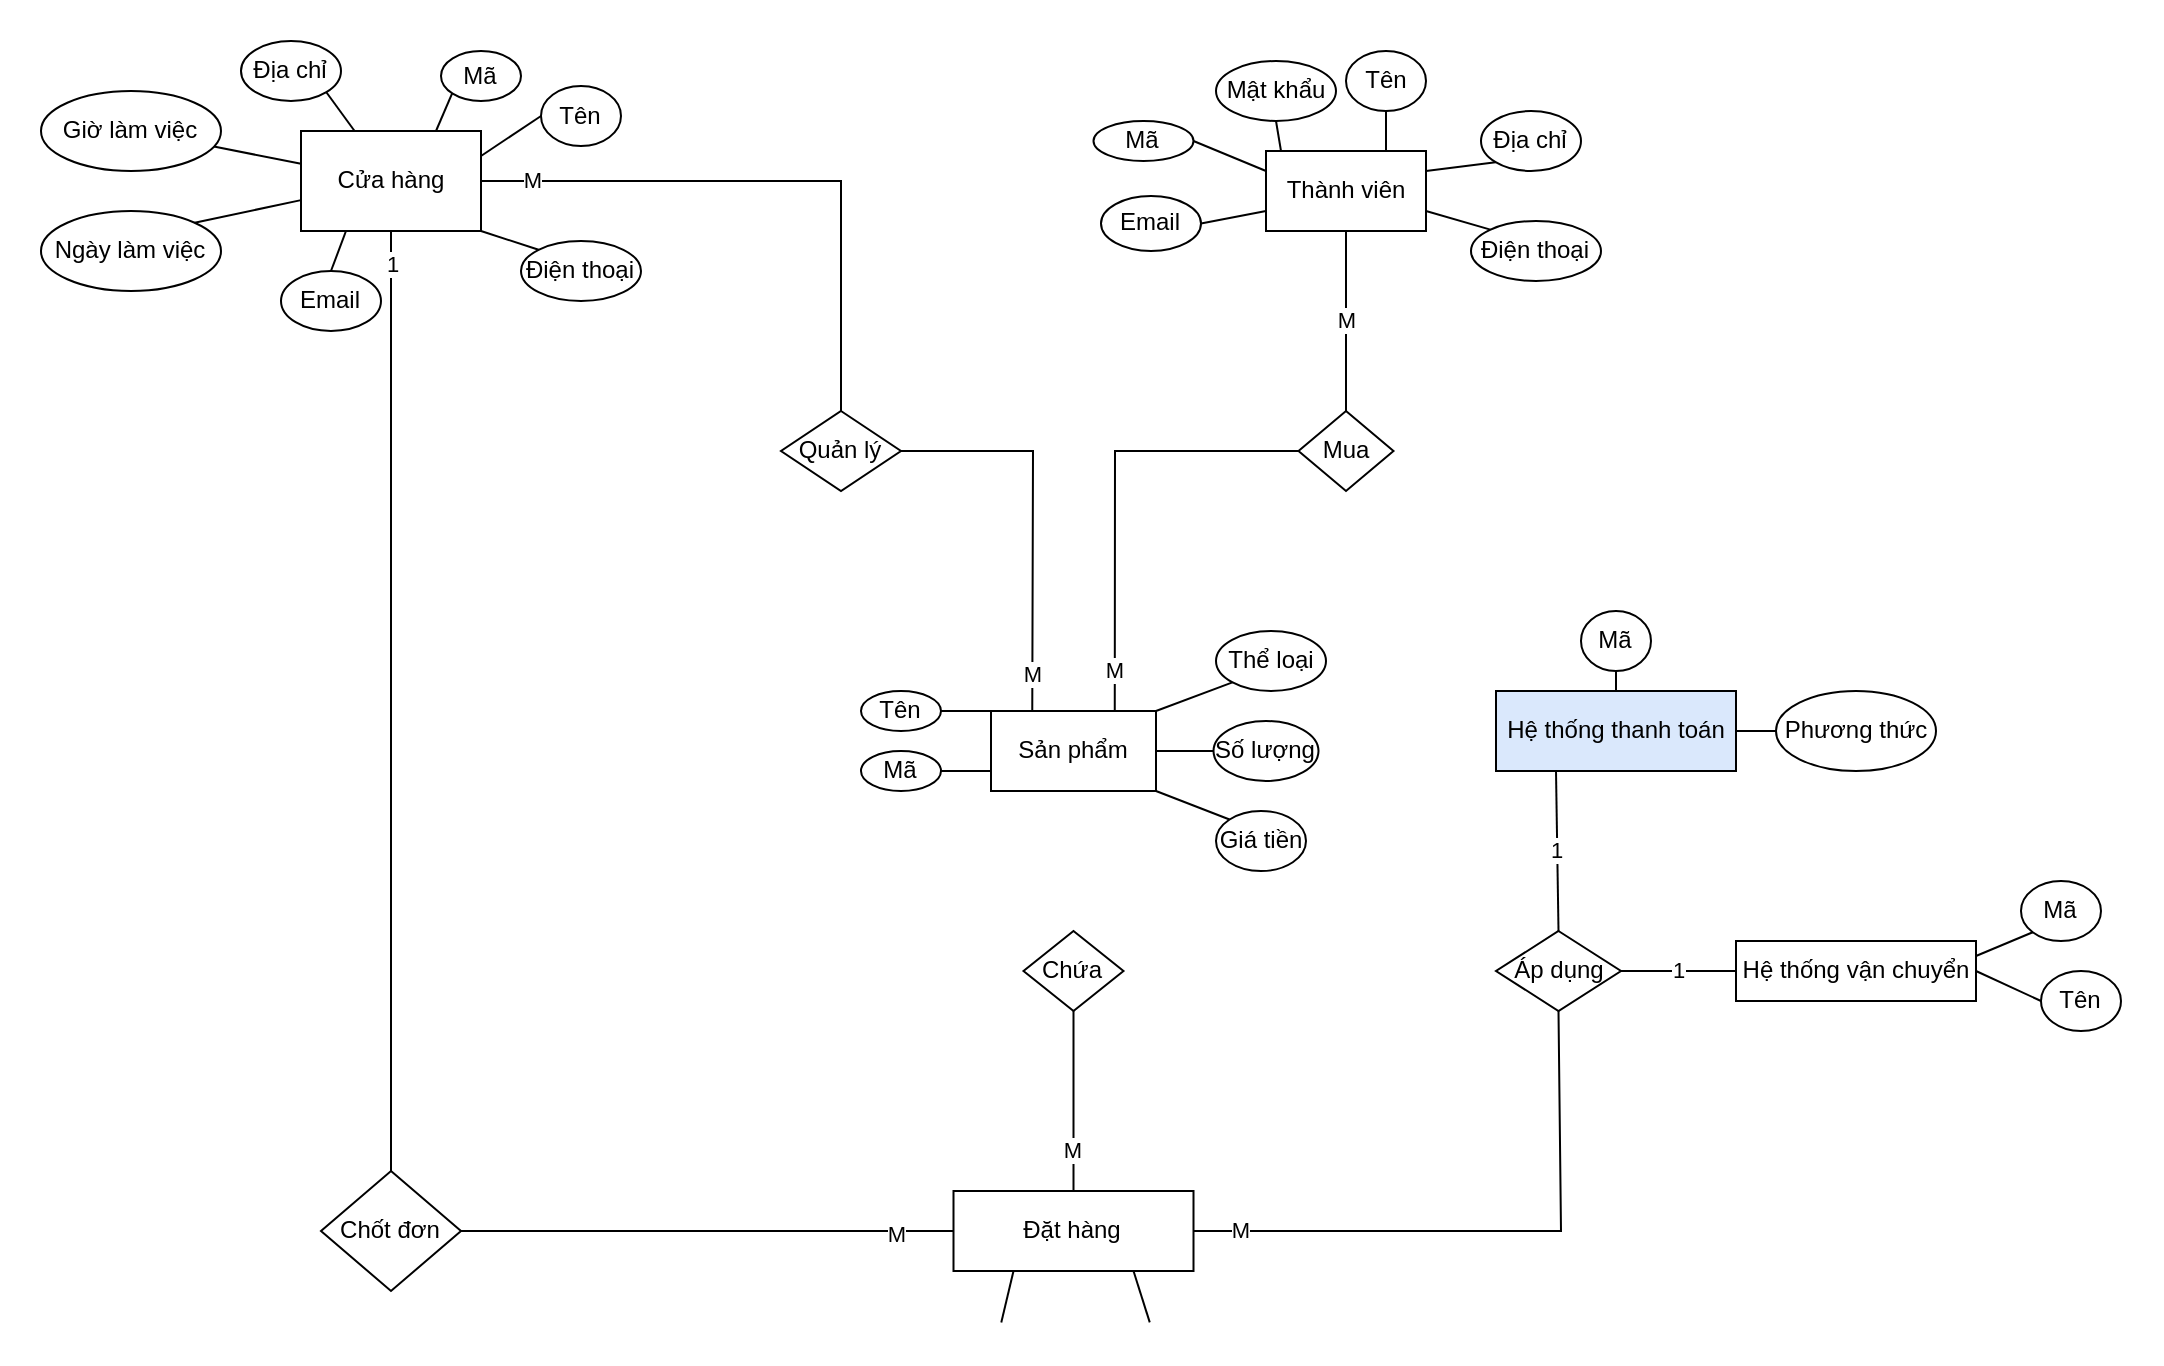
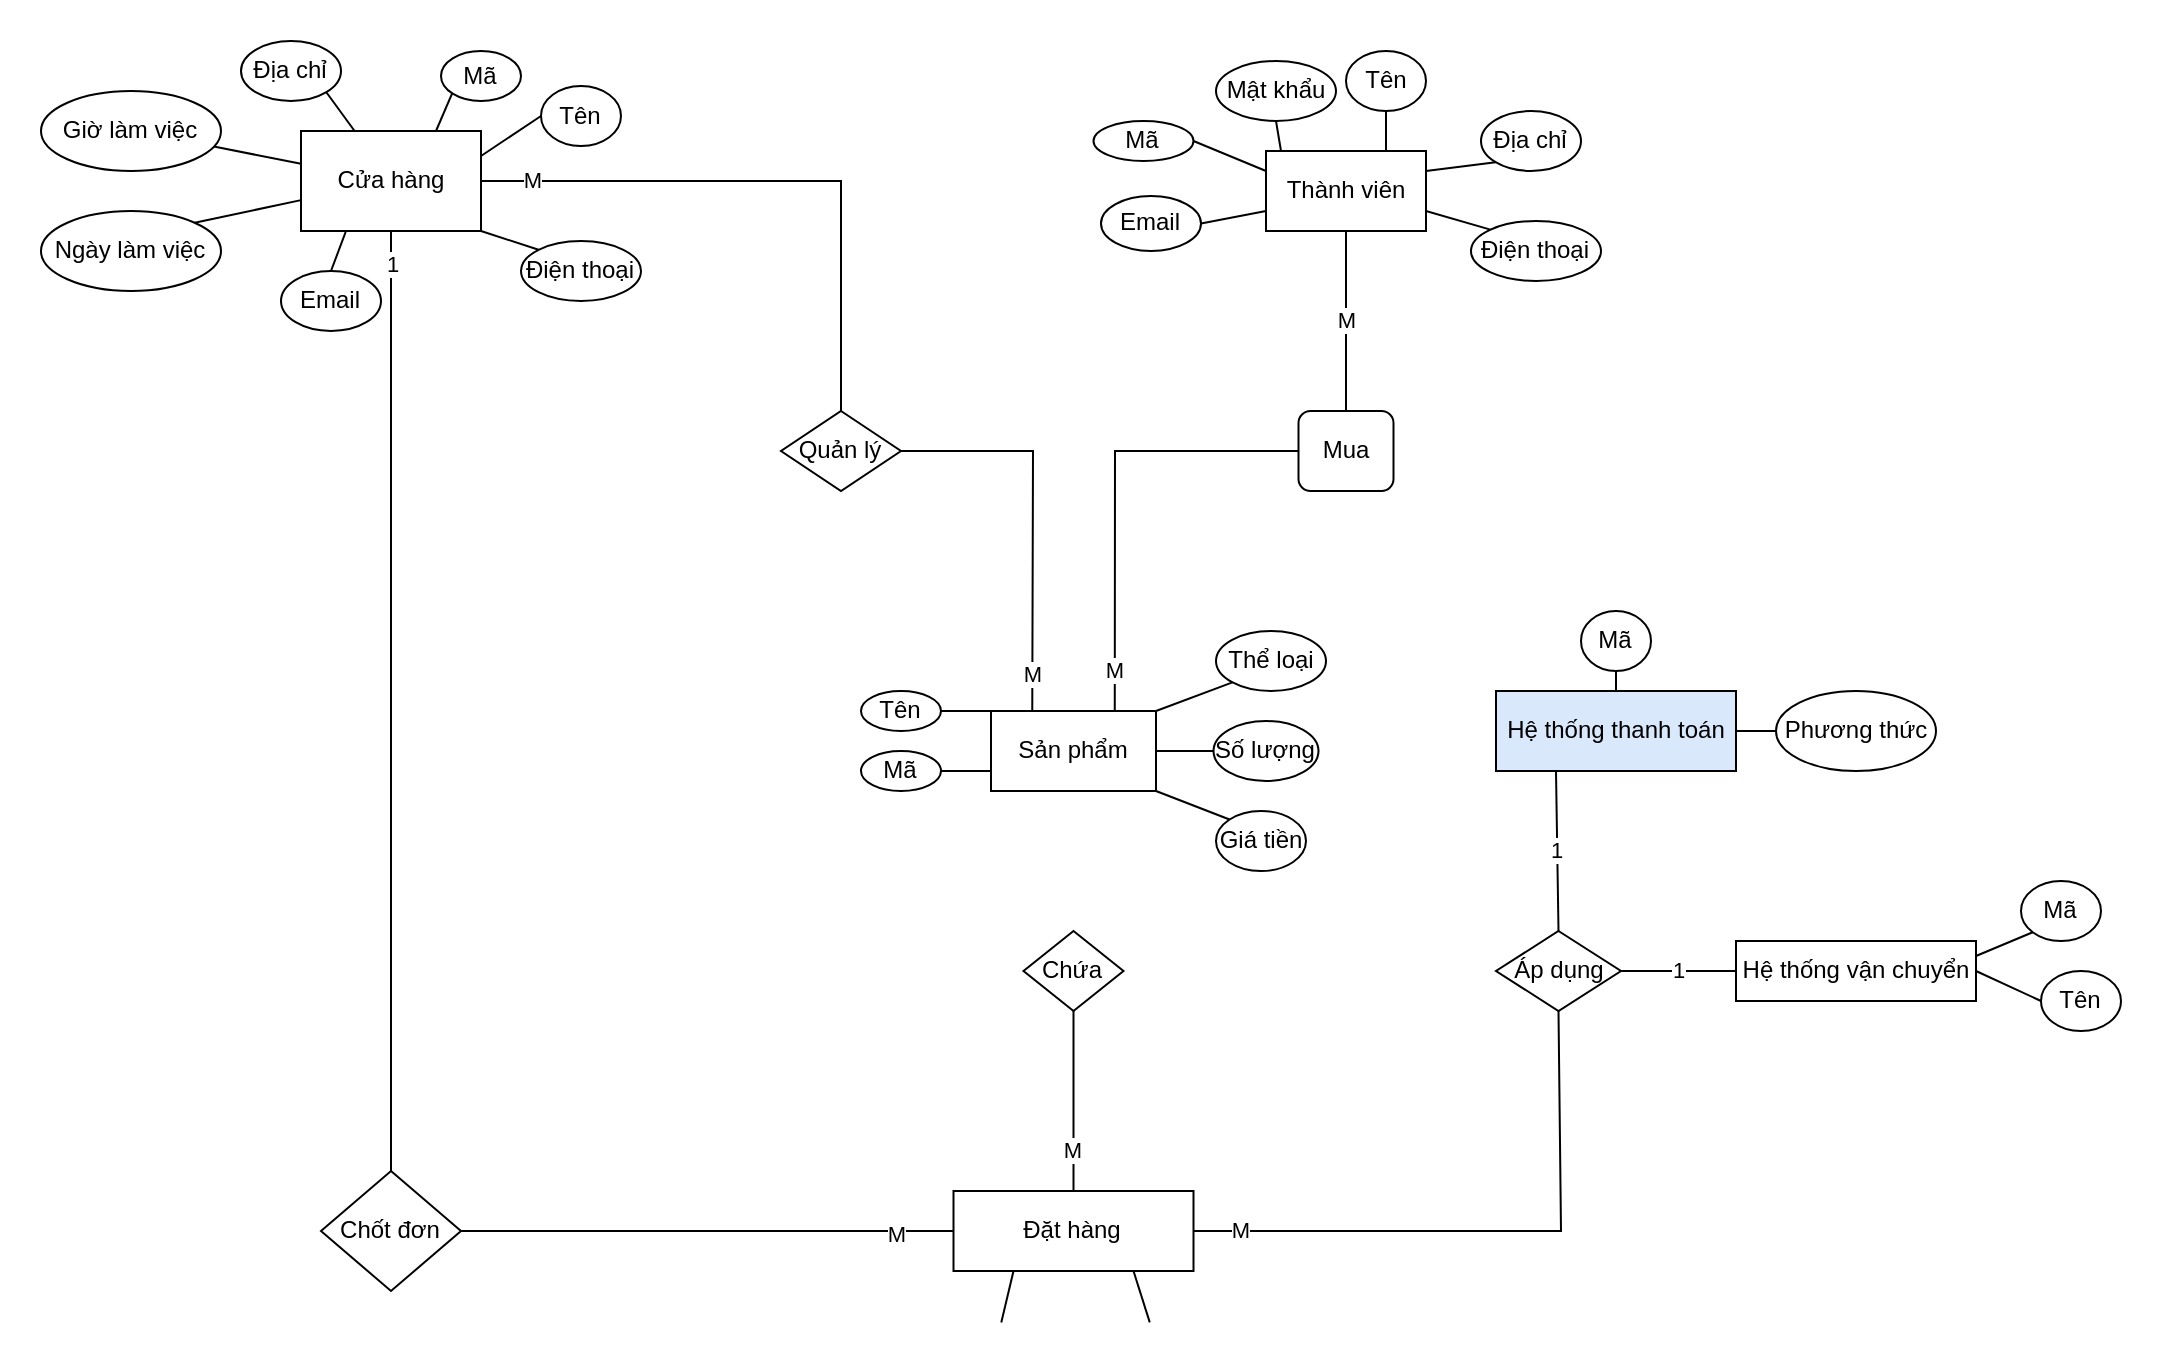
node "Mua": shape diamond -> rounded rectangle
